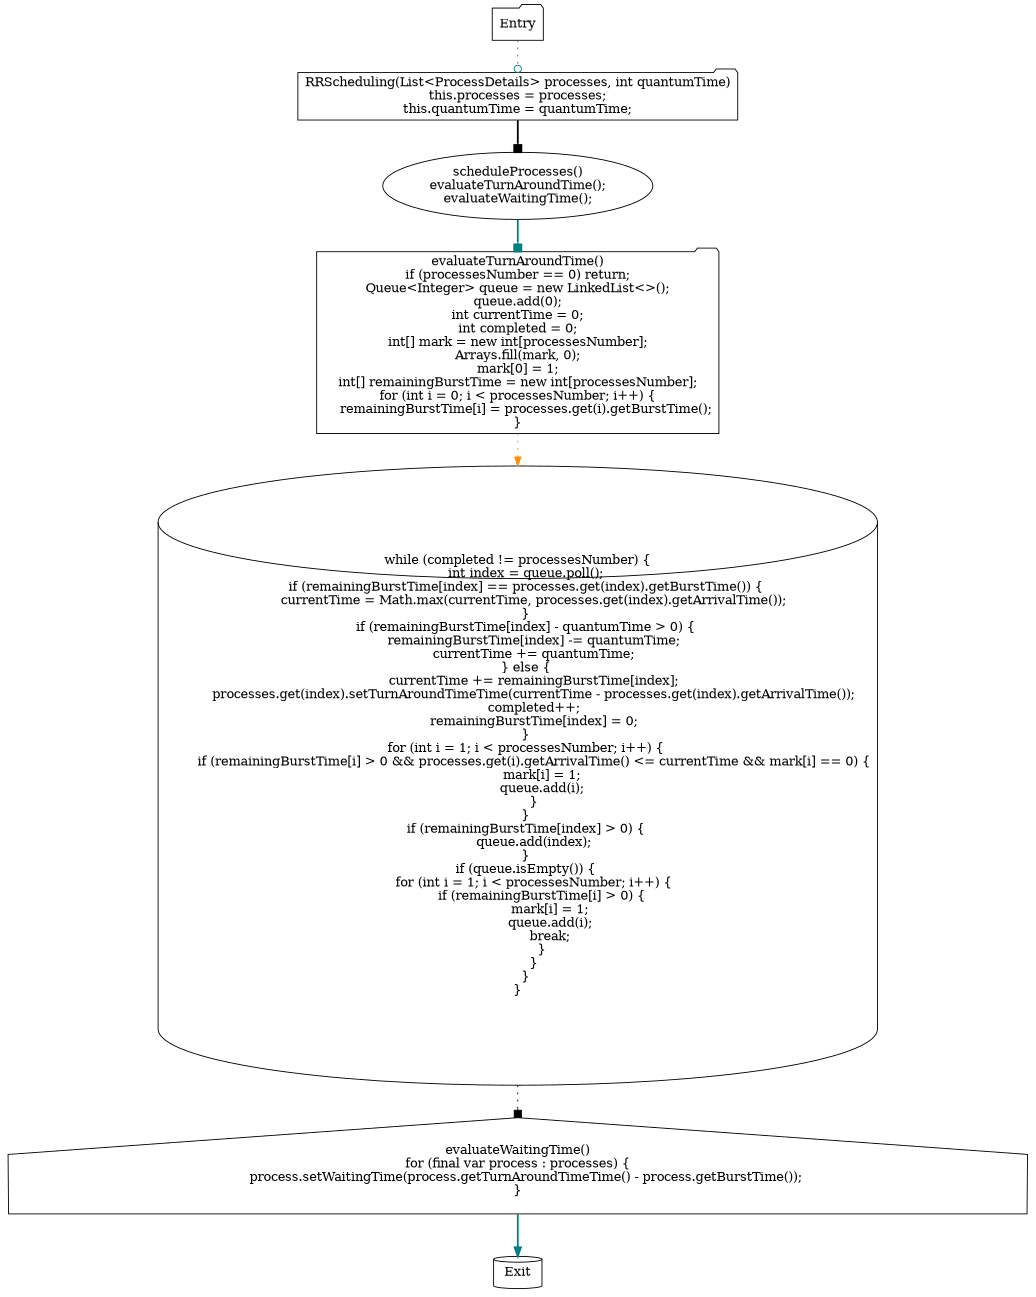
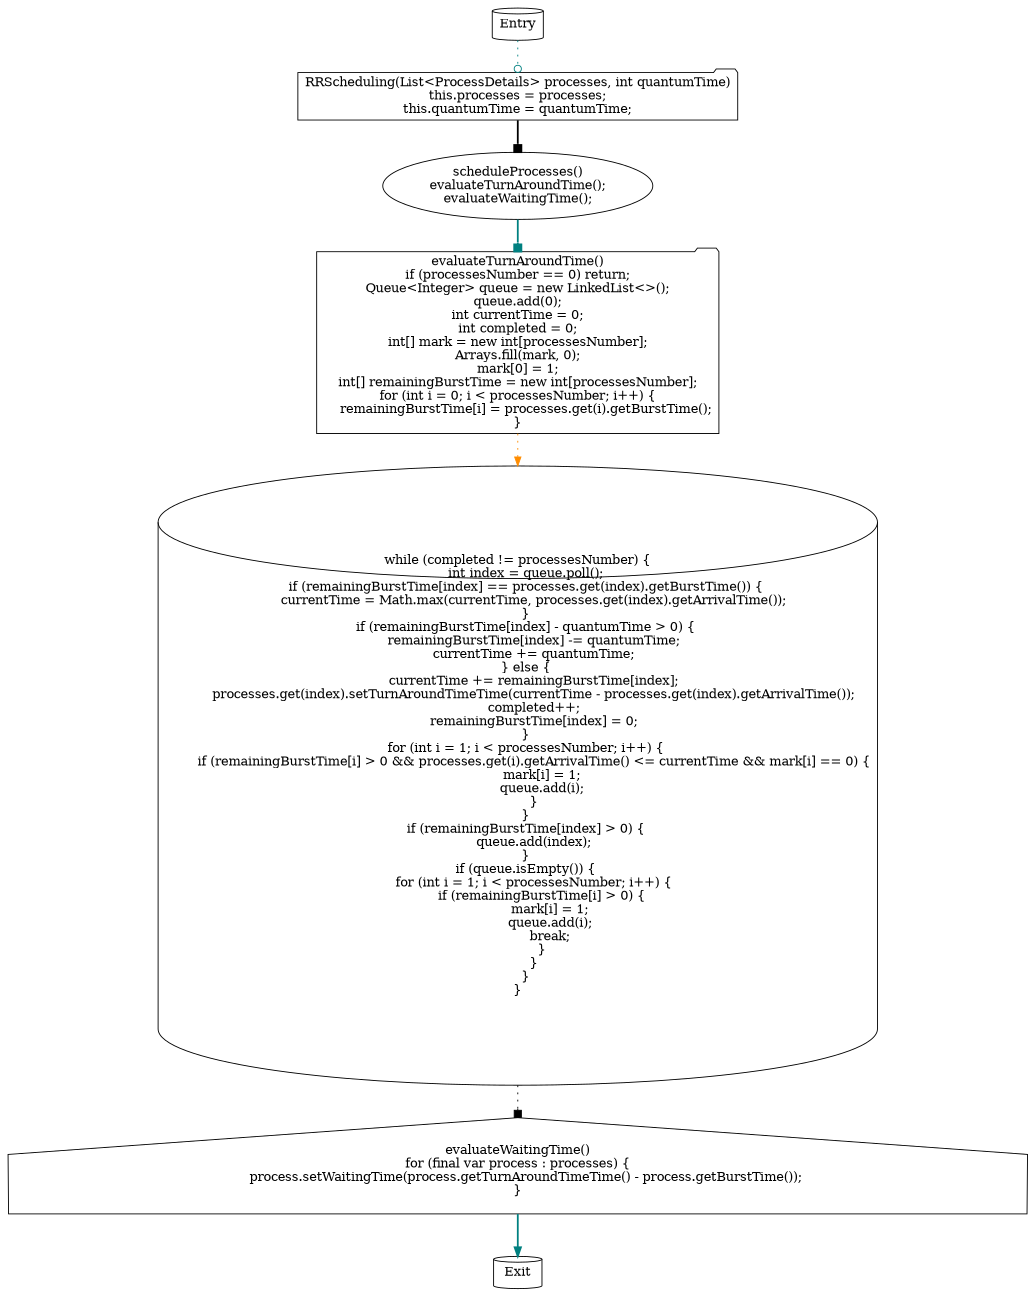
node "Entry": shape folder -> cylinder
